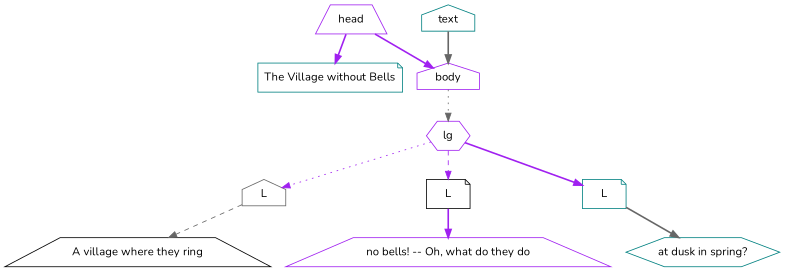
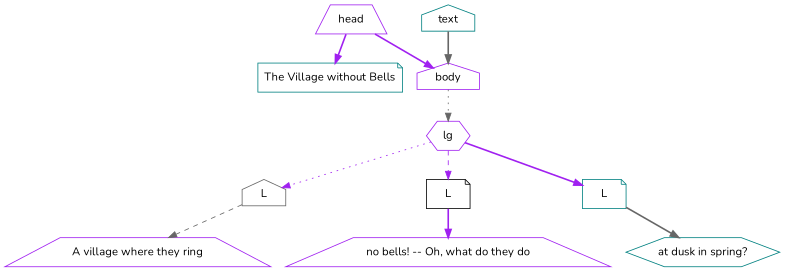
node "A village where they ring": color black -> purple
